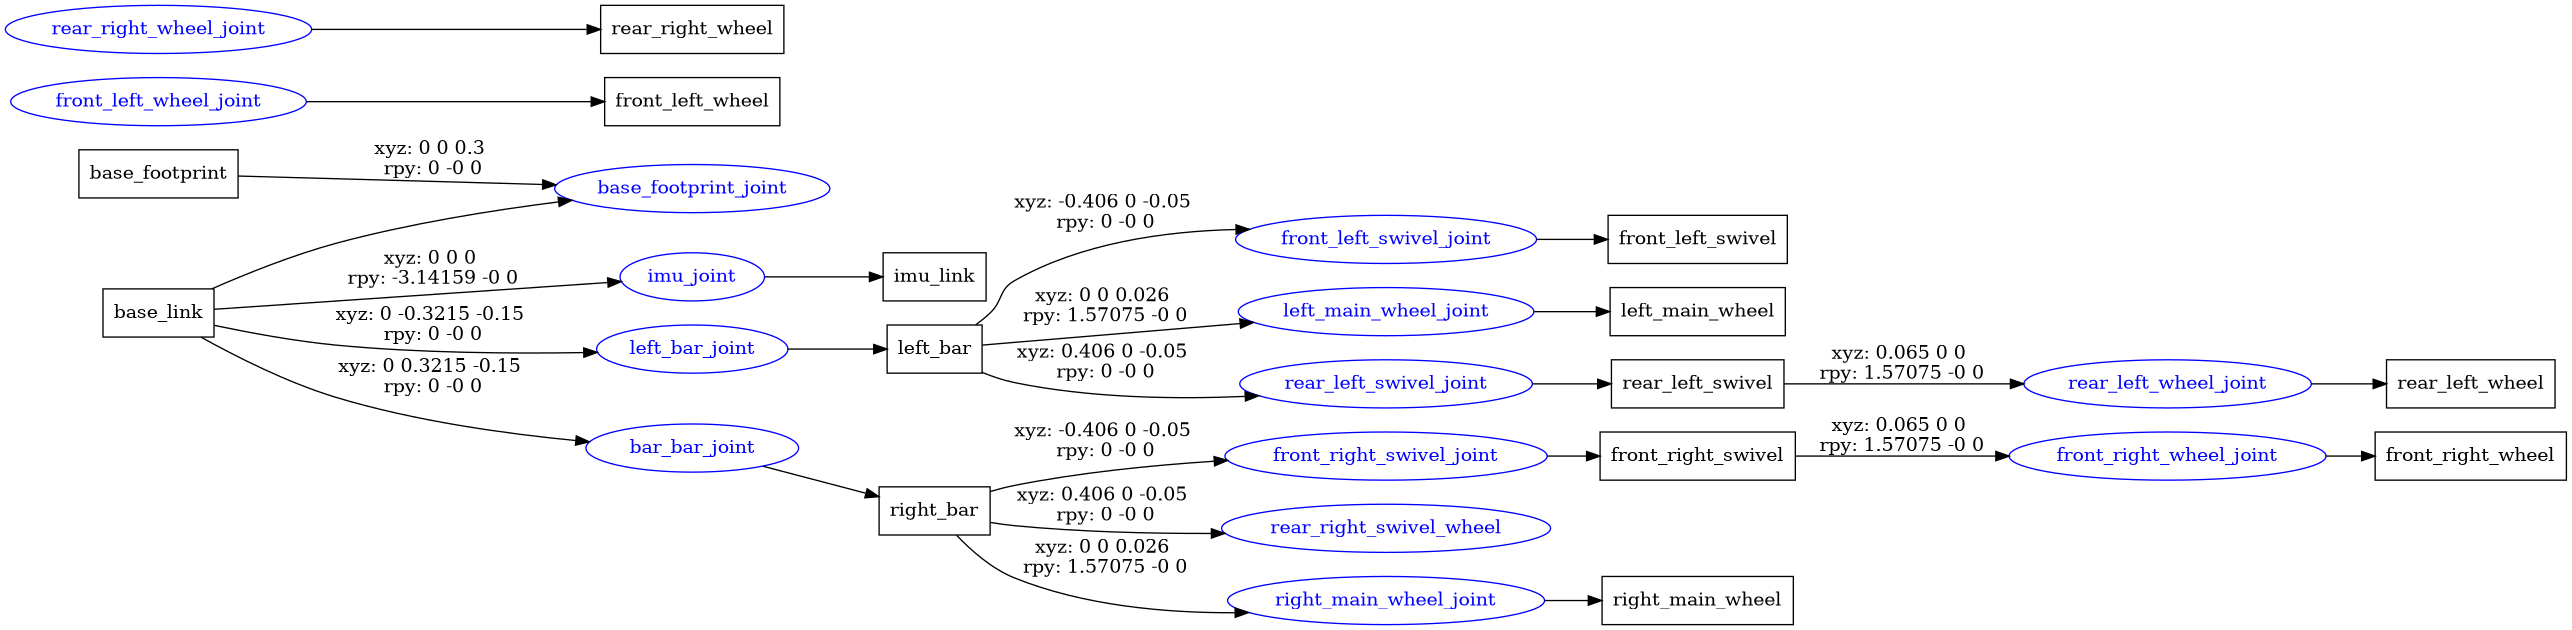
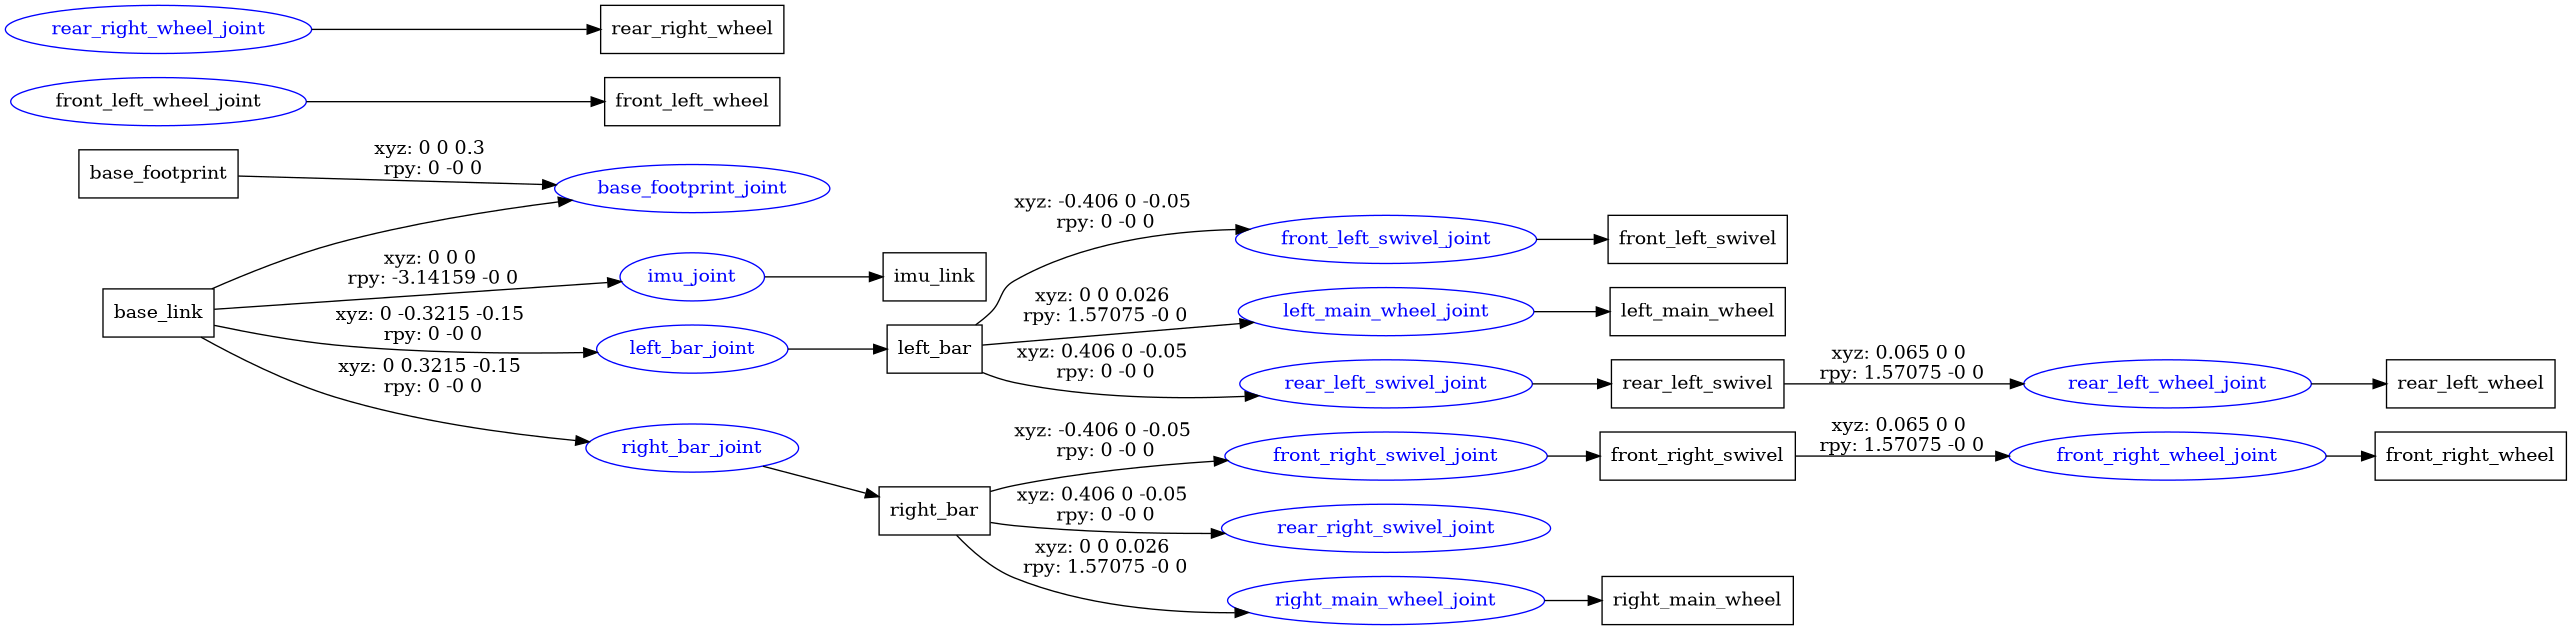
node "front_left_wheel_joint": fontcolor blue -> black
node "bar_bar_joint": label "bar_bar_joint" -> "right_bar_joint"
node "rear_right_swivel_wheel": label "rear_right_swivel_wheel" -> "rear_right_swivel_joint"
